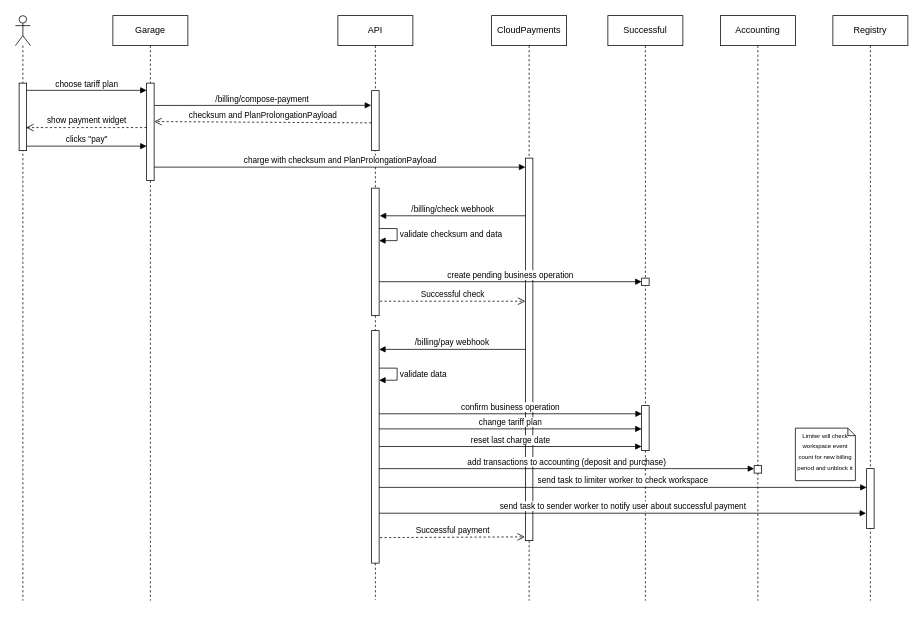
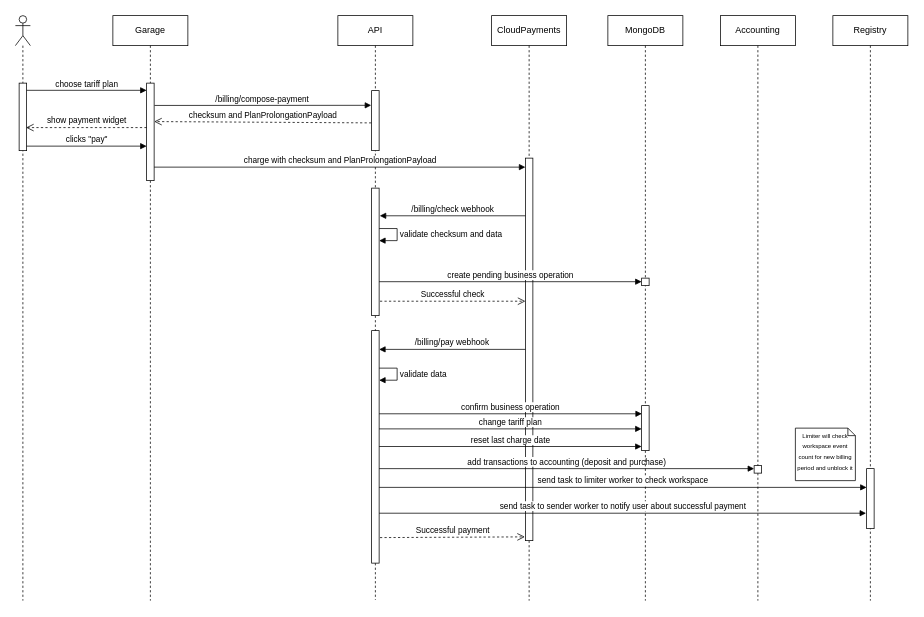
node "Successful": label "Successful" -> "MongoDB"
